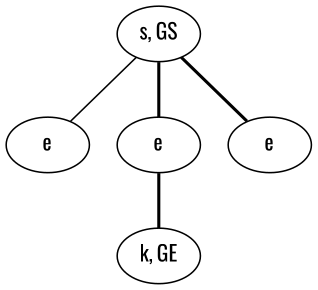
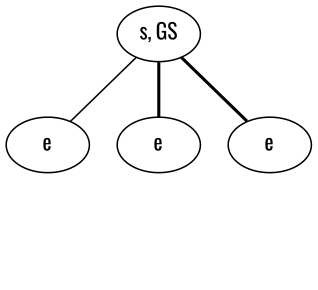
node "k, GE": removed
